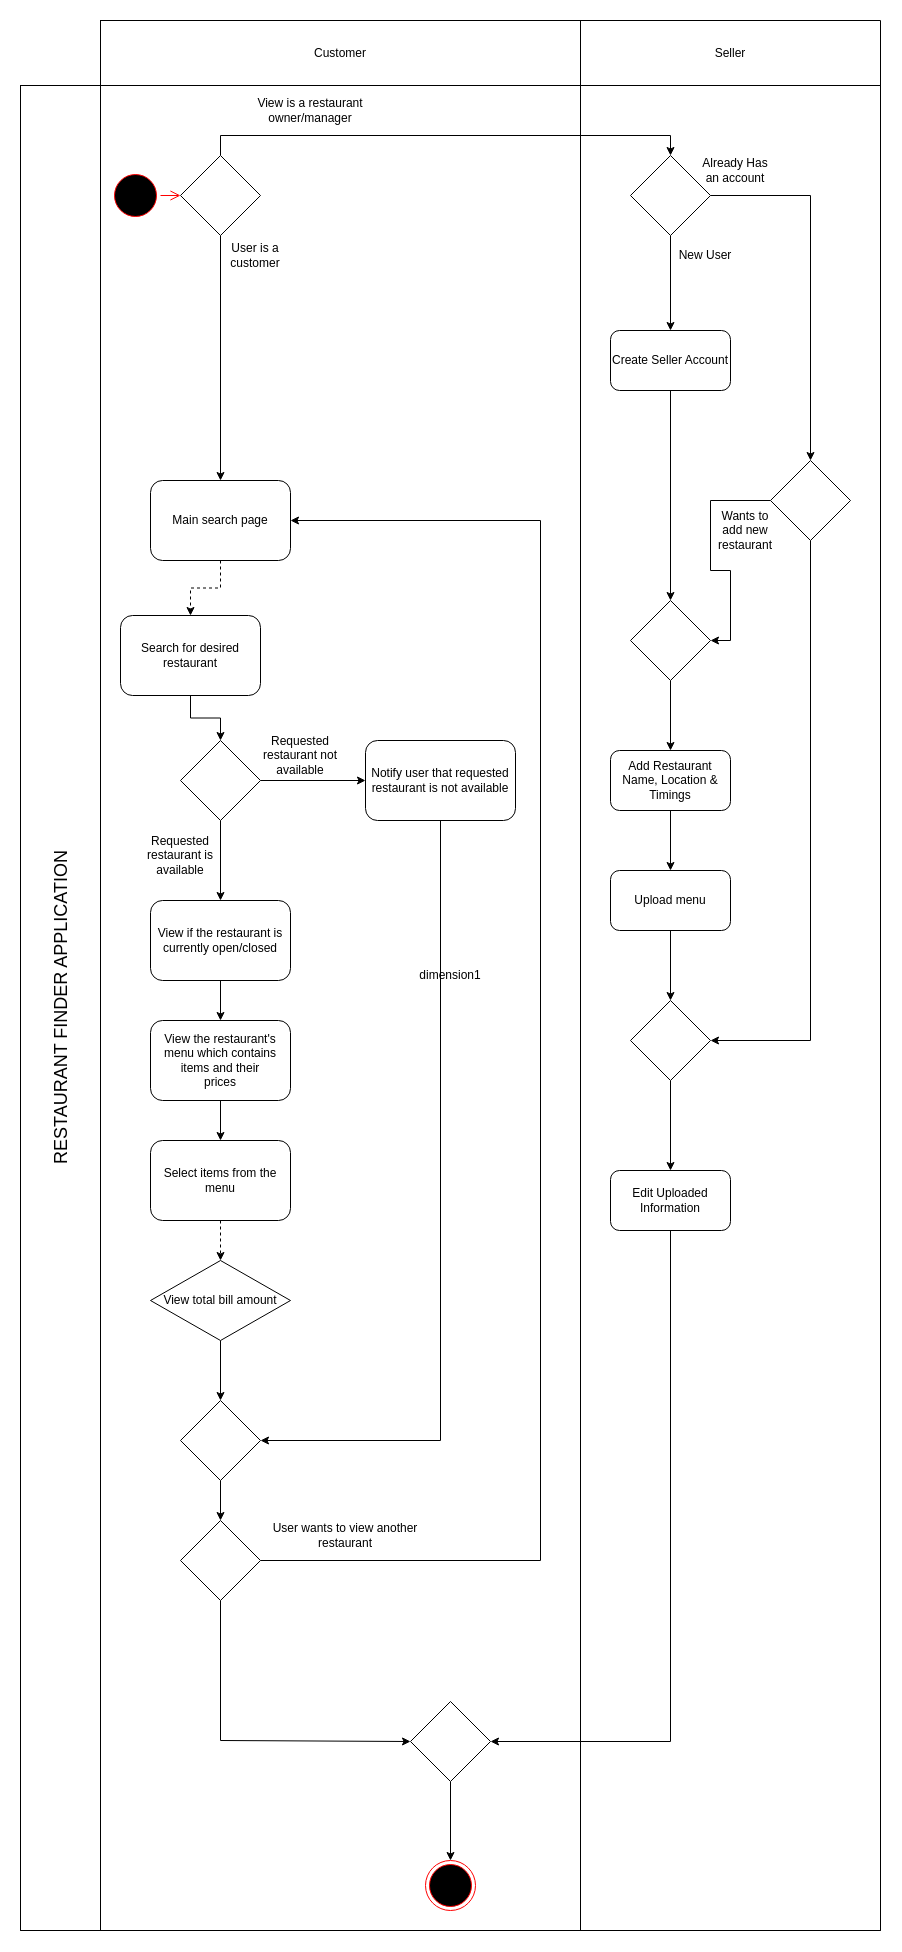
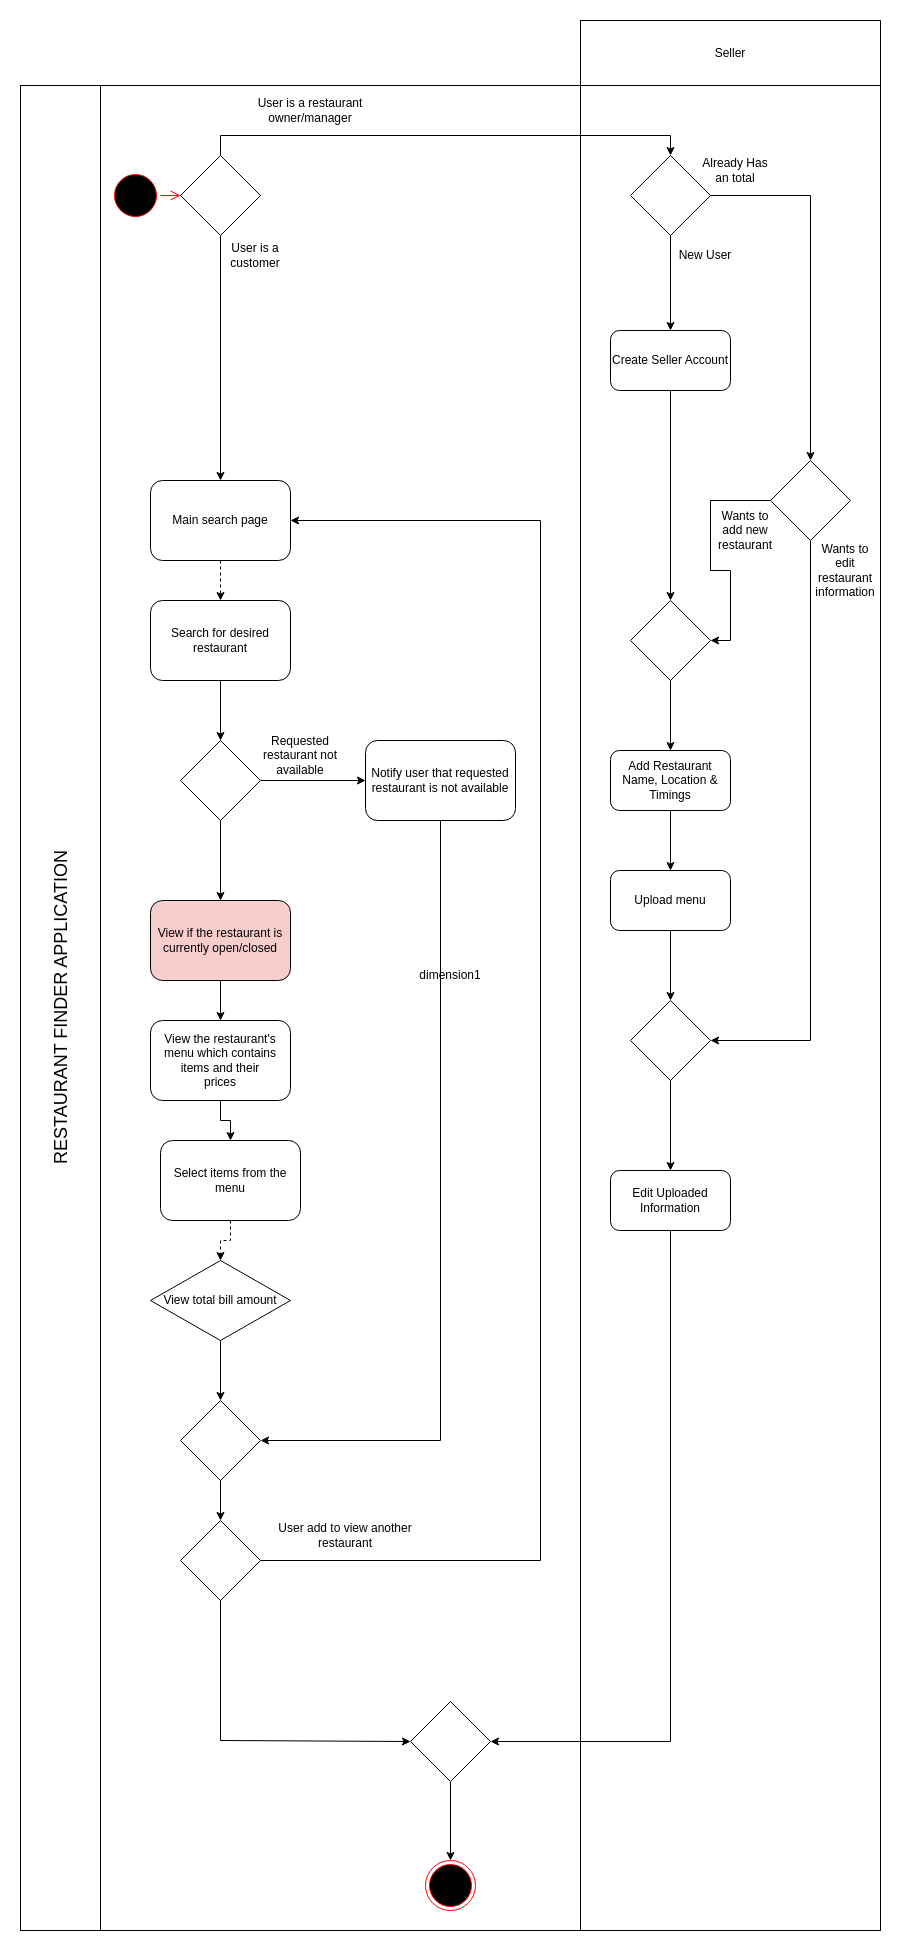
node "Customer": removed
node "View is a restaurant owner/manager": label "View is a restaurant owner/manager" -> "User is a restaurant owner/manager"
node "Already Has an account": label "Already Has an account" -> "Already Has an total"
node "Wants to edit restaurant information": added
node "Search for desired restaurant": moved (191, 656) -> (221, 641)
node "Requested restaurant is available": removed
node "View if the restaurant is currently open/closed": fillcolor #ffffff -> #f8cecc
node "Select items from the menu": moved (221, 1181) -> (231, 1181)
node "User wants to view another restaurant": label "User wants to view another restaurant" -> "User add to view another restaurant"
